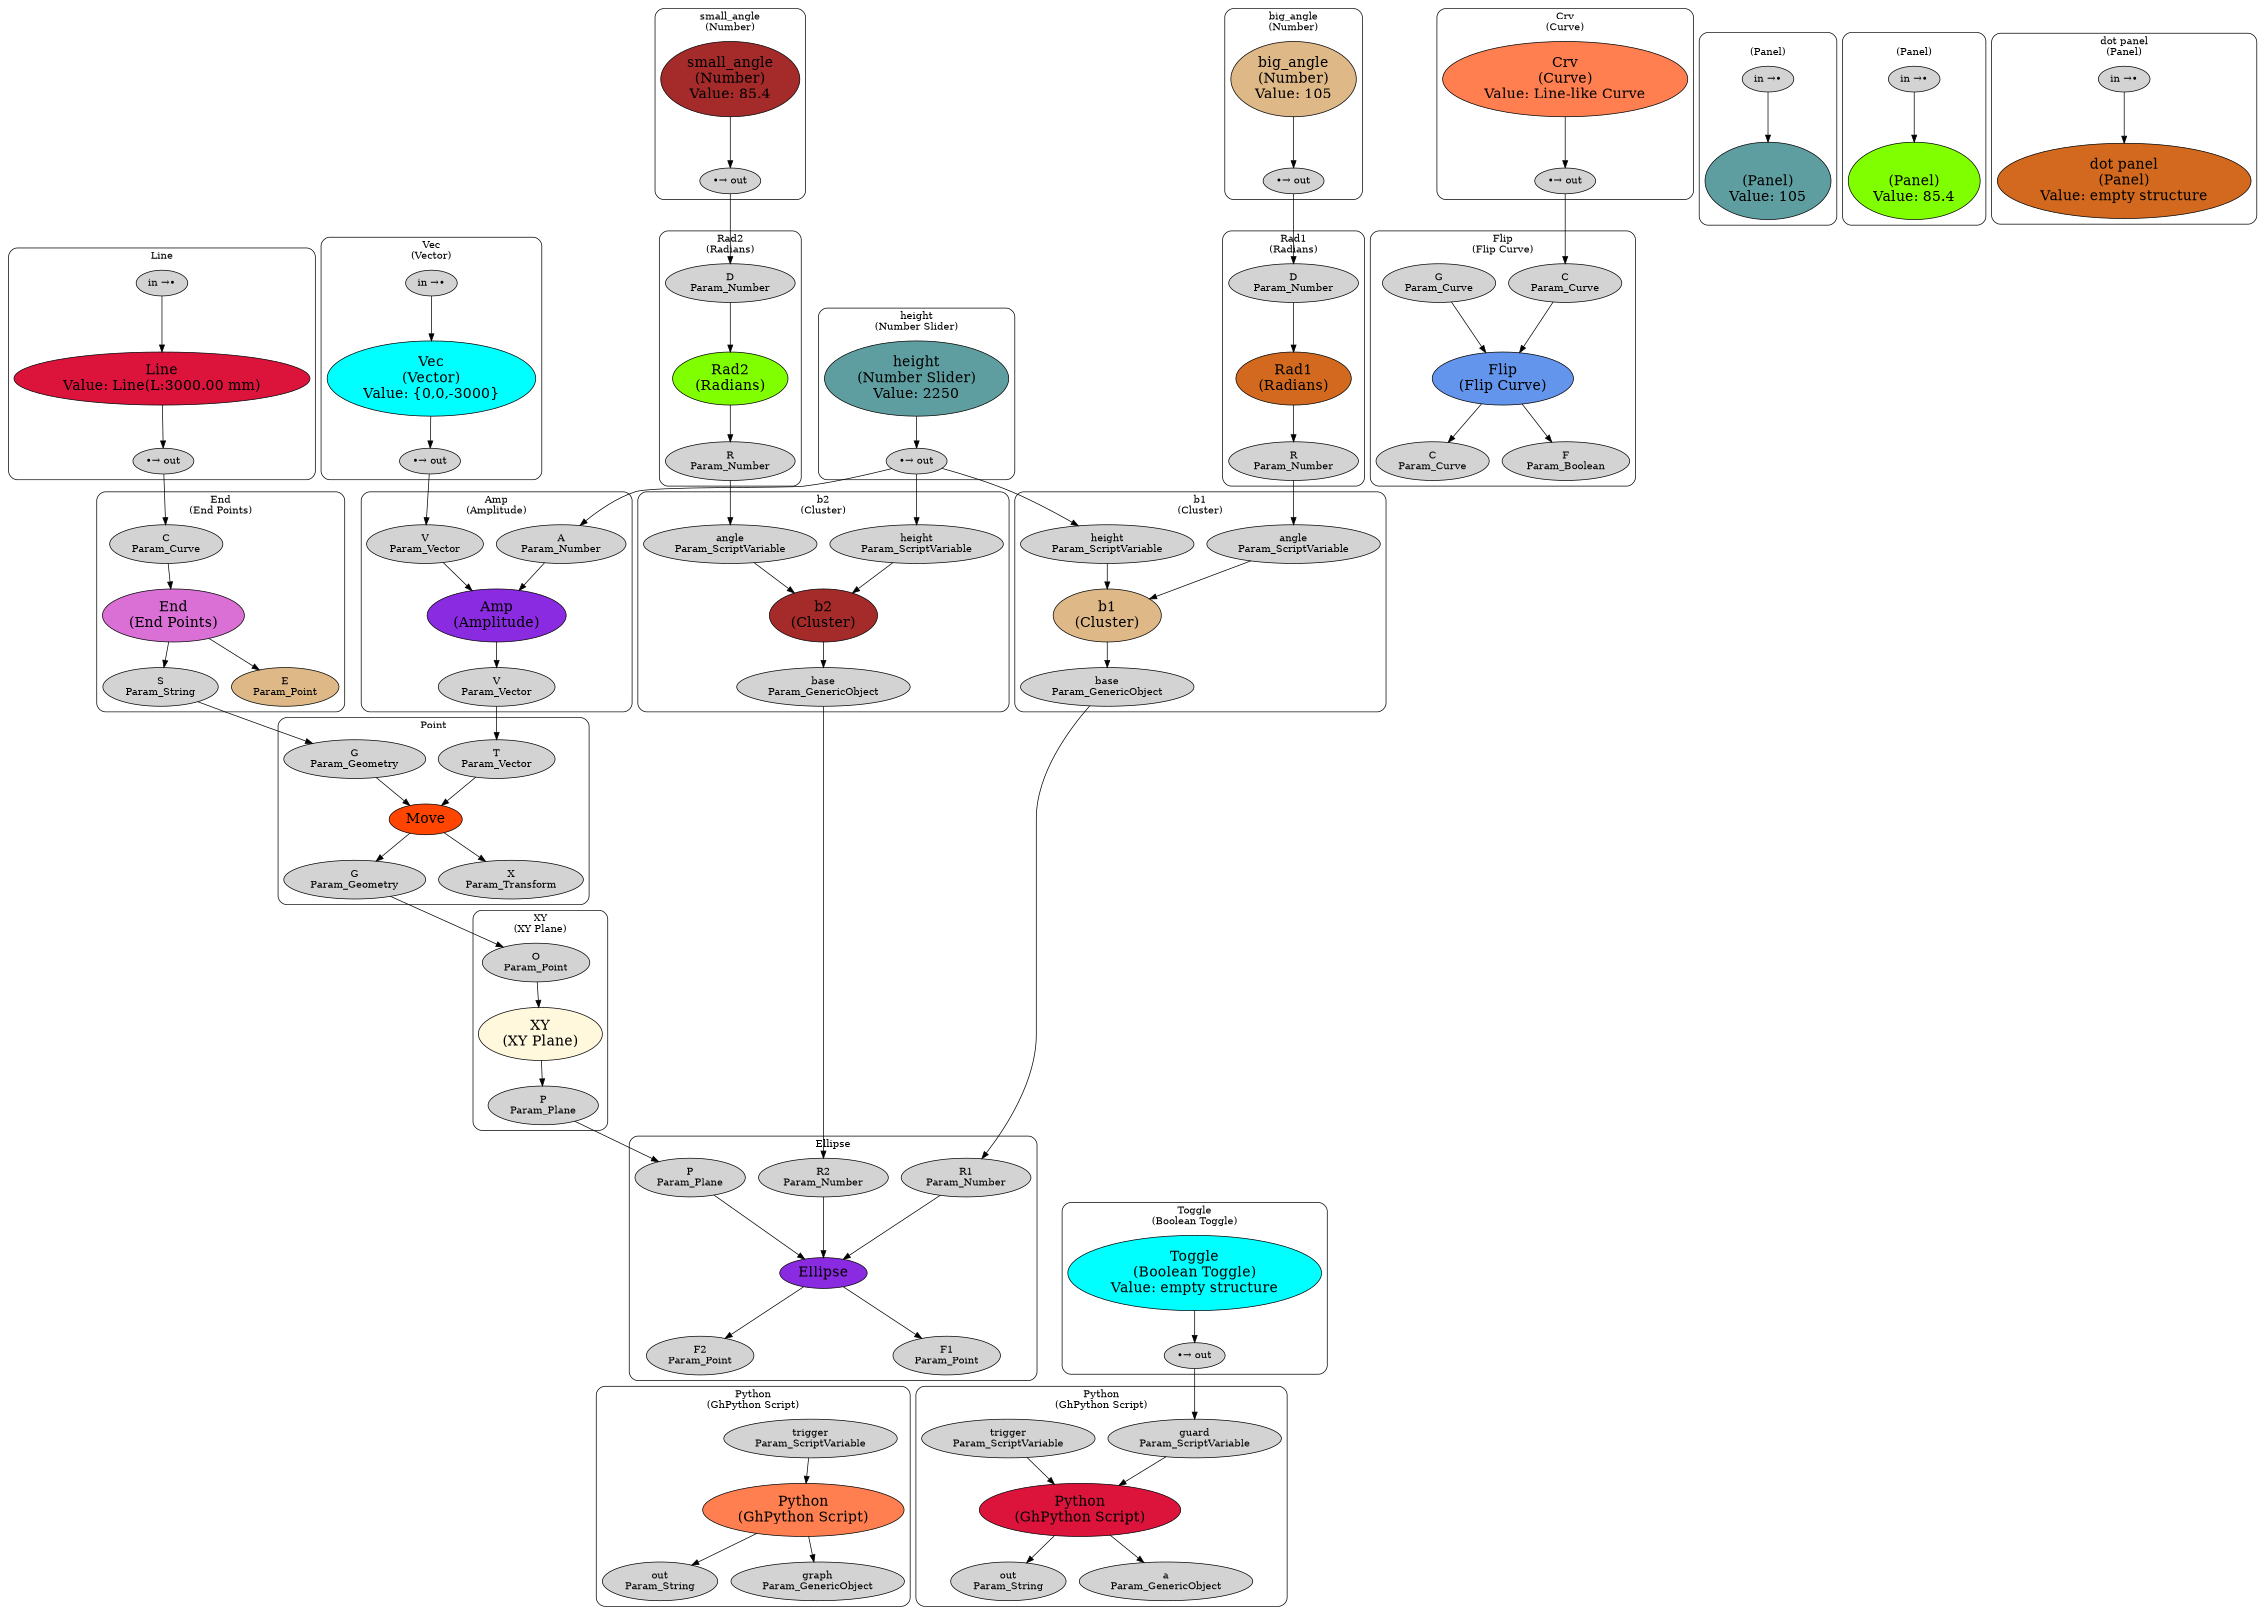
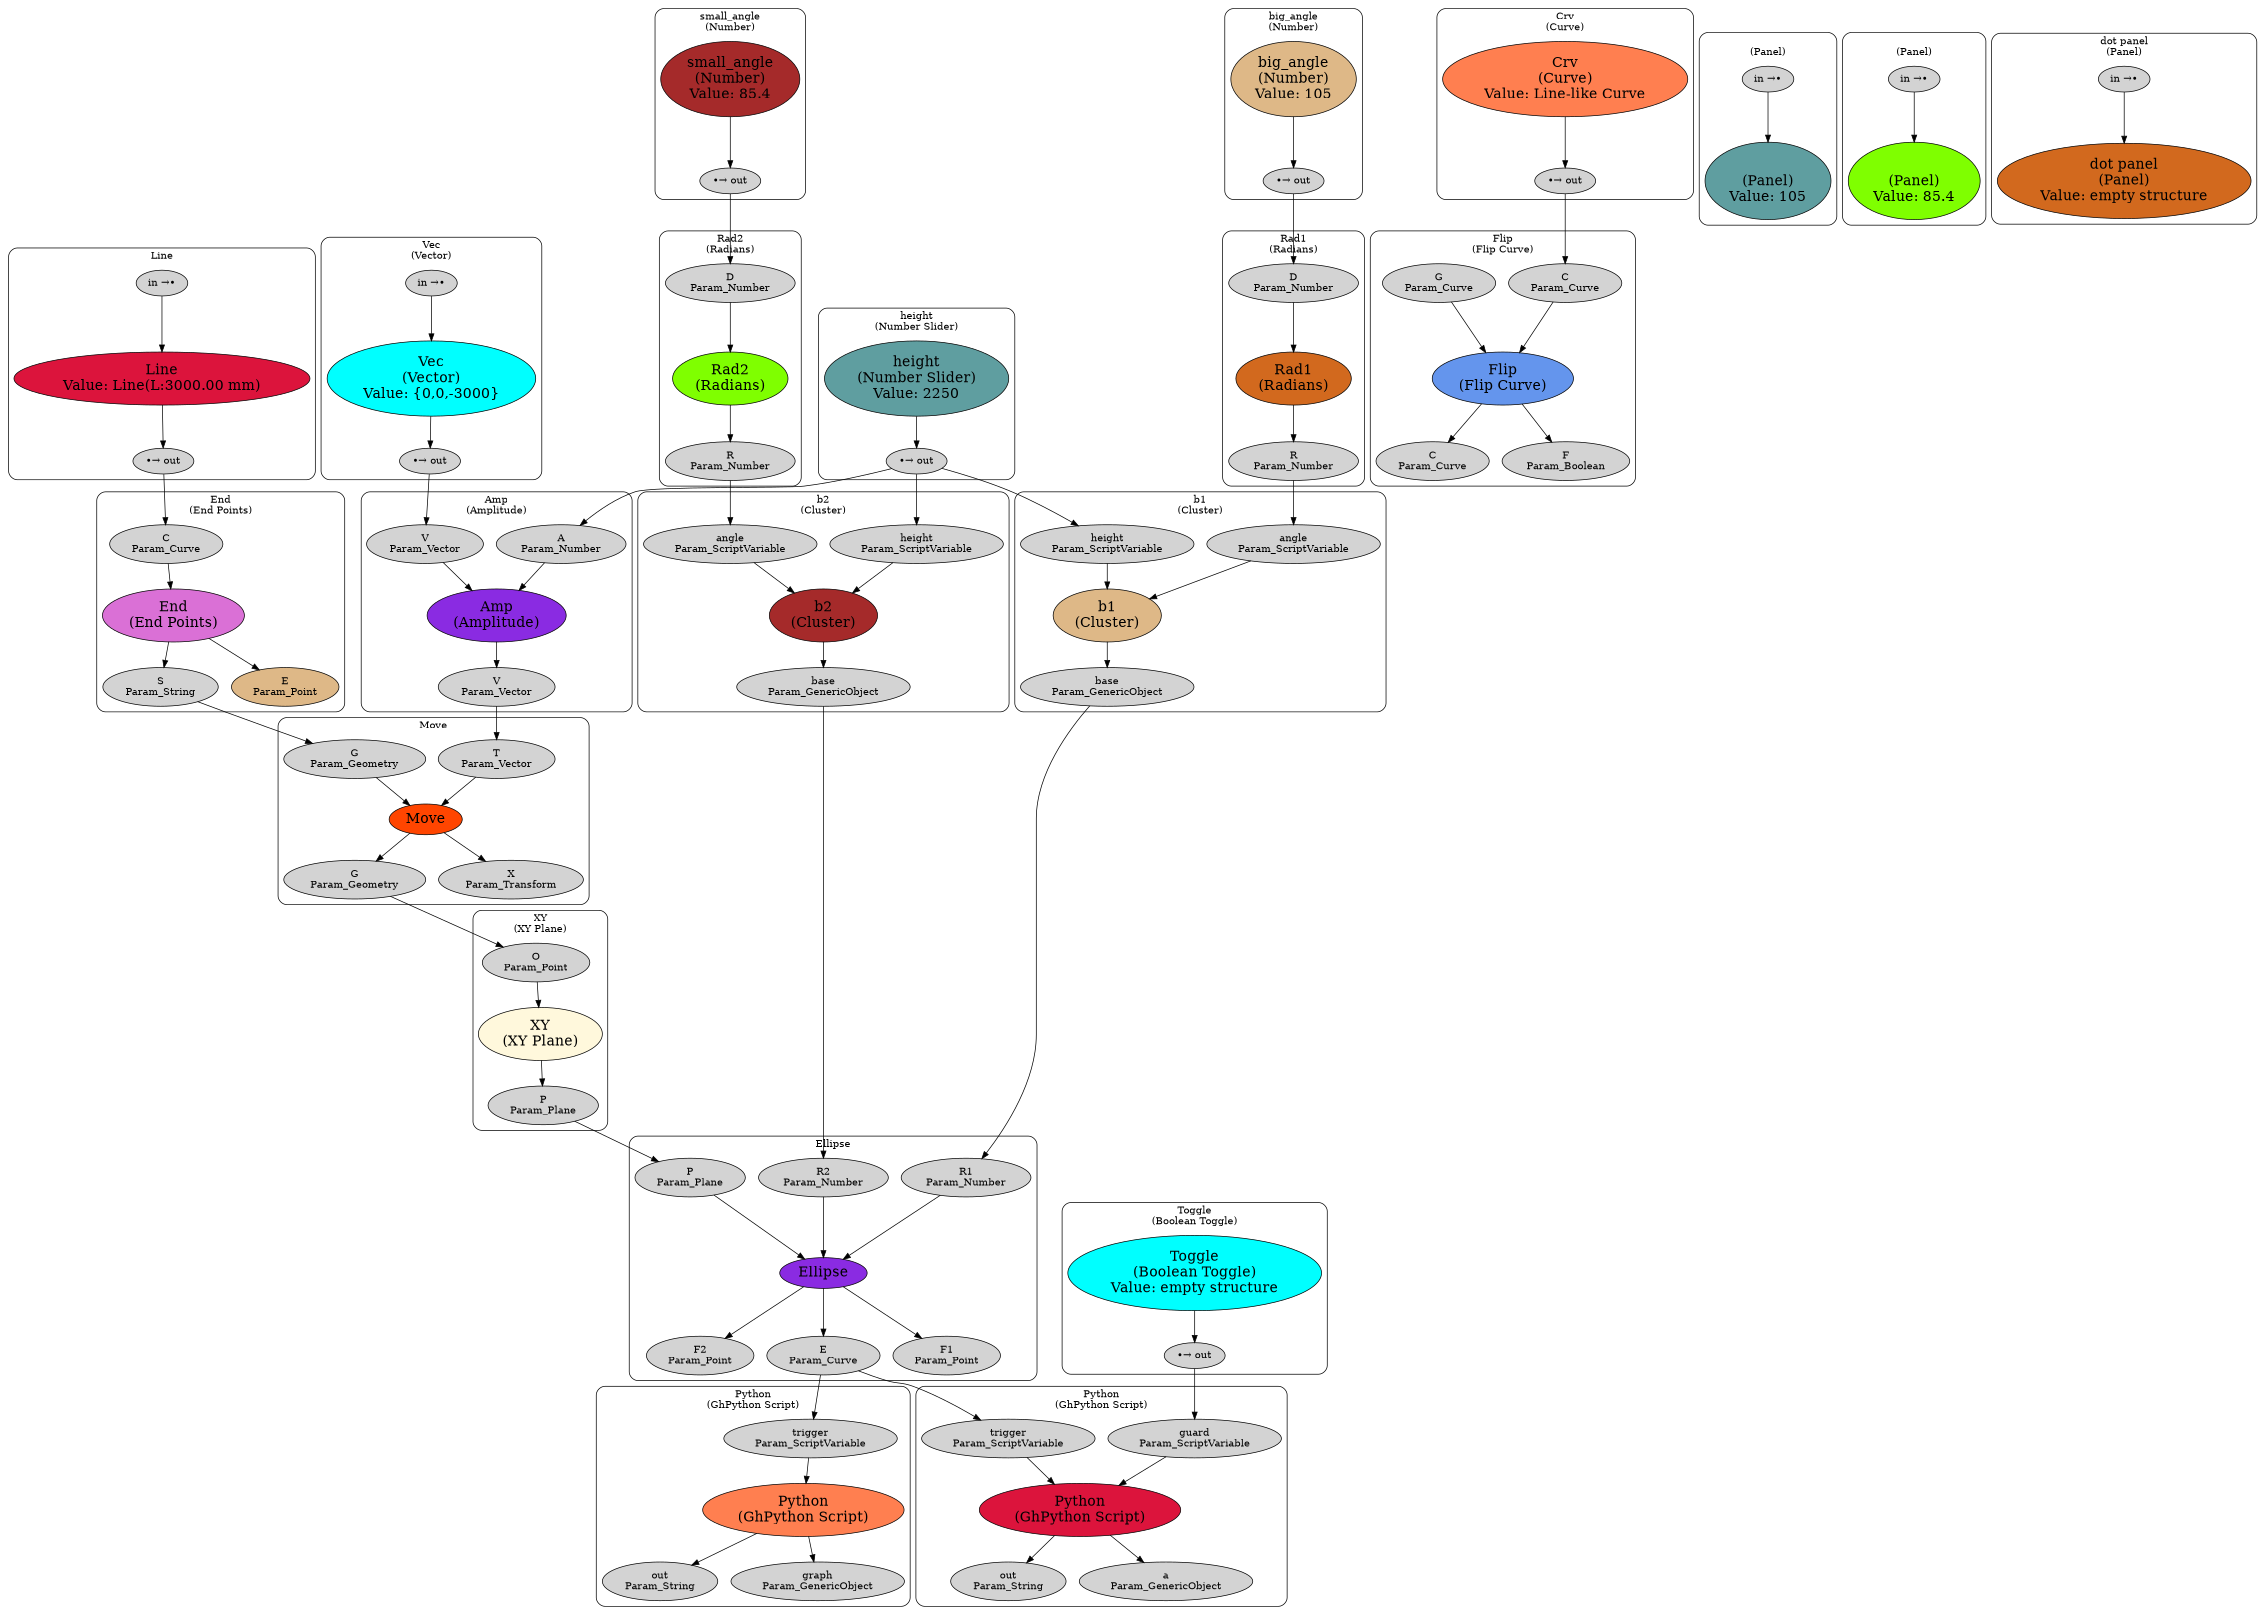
cluster "Point": label "Point" -> "Move"
node "E Param_Curve": added
